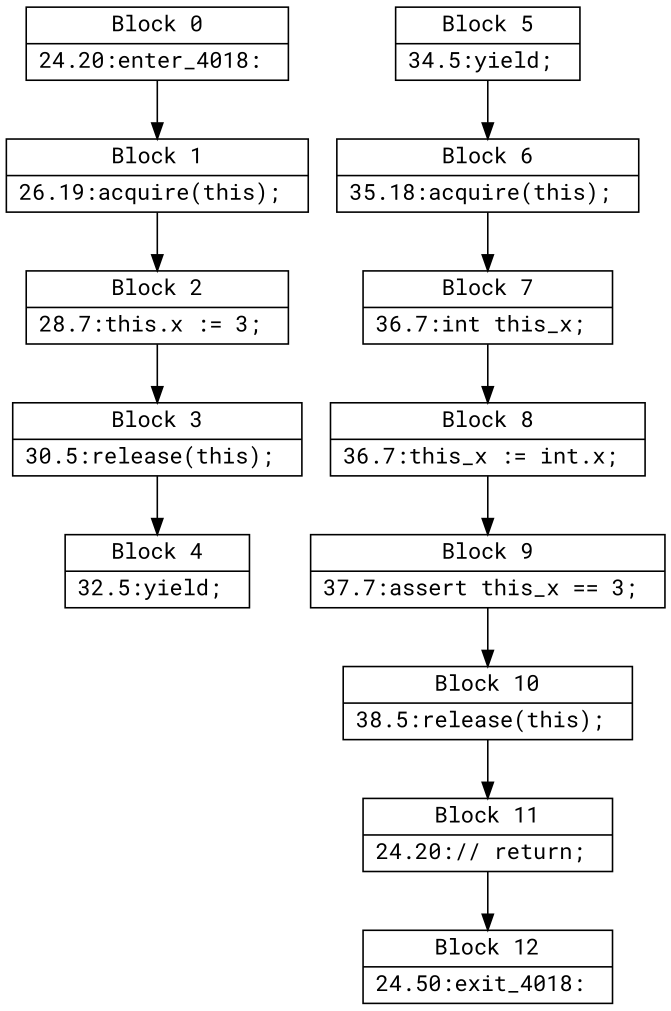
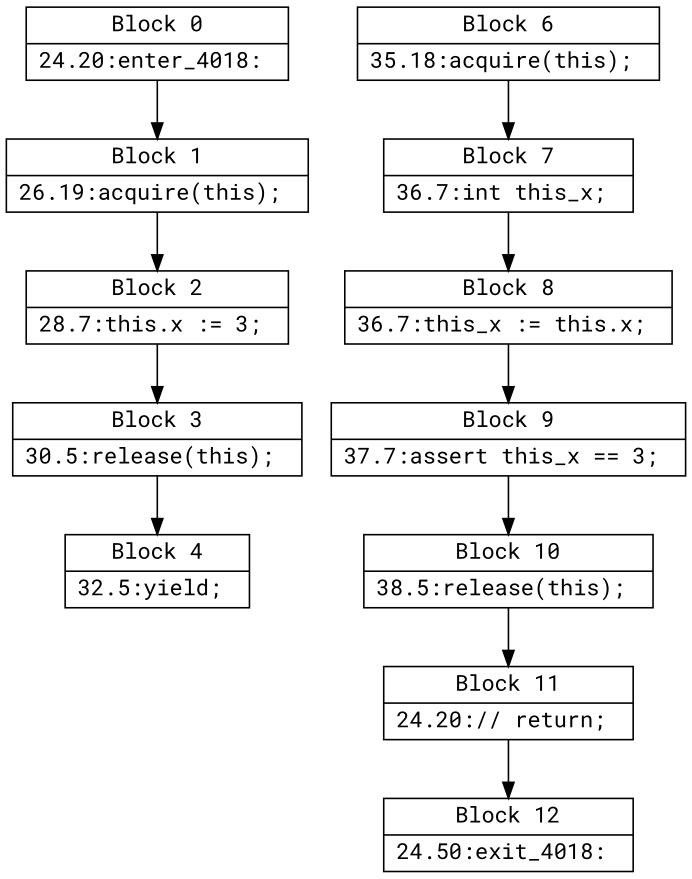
node "Block 5": removed
node "Block 8": text "36.7:this_x := int.x;" -> "36.7:this_x := this.x;"
